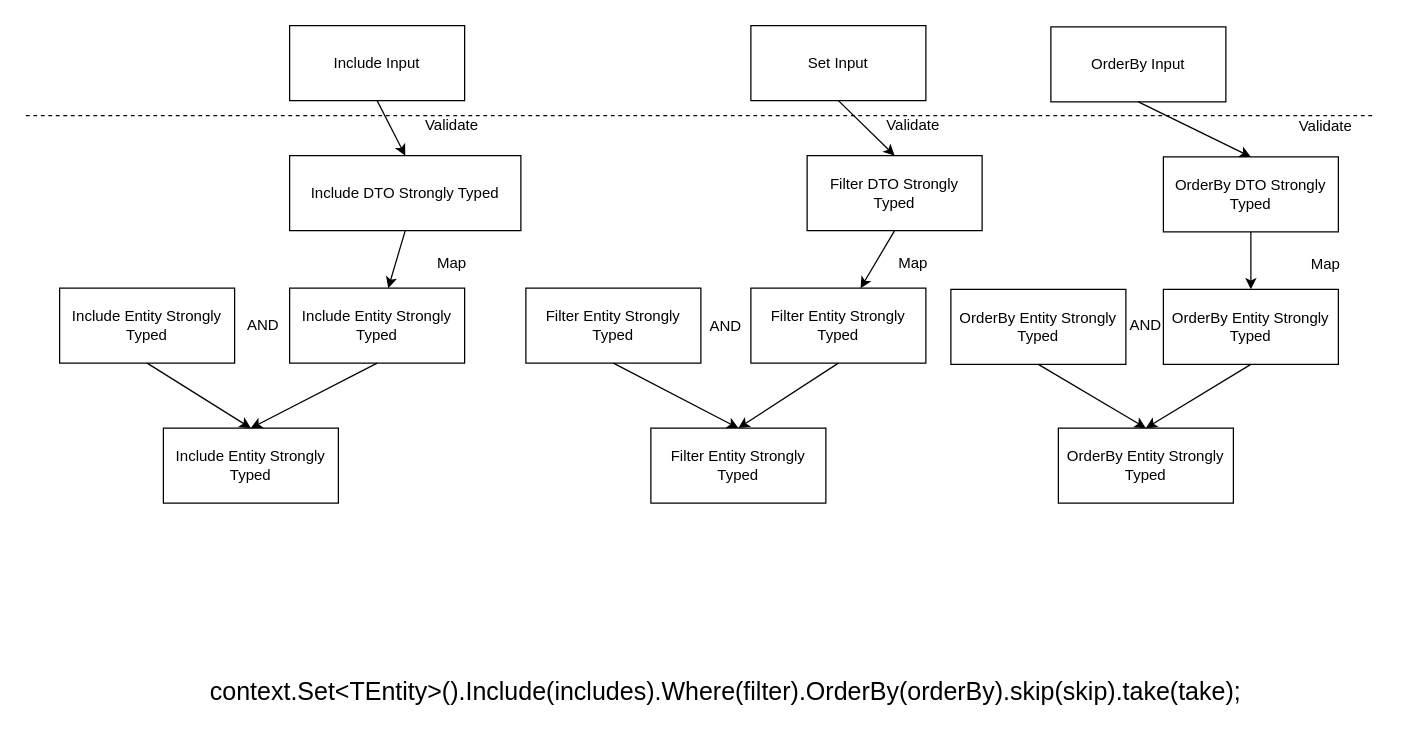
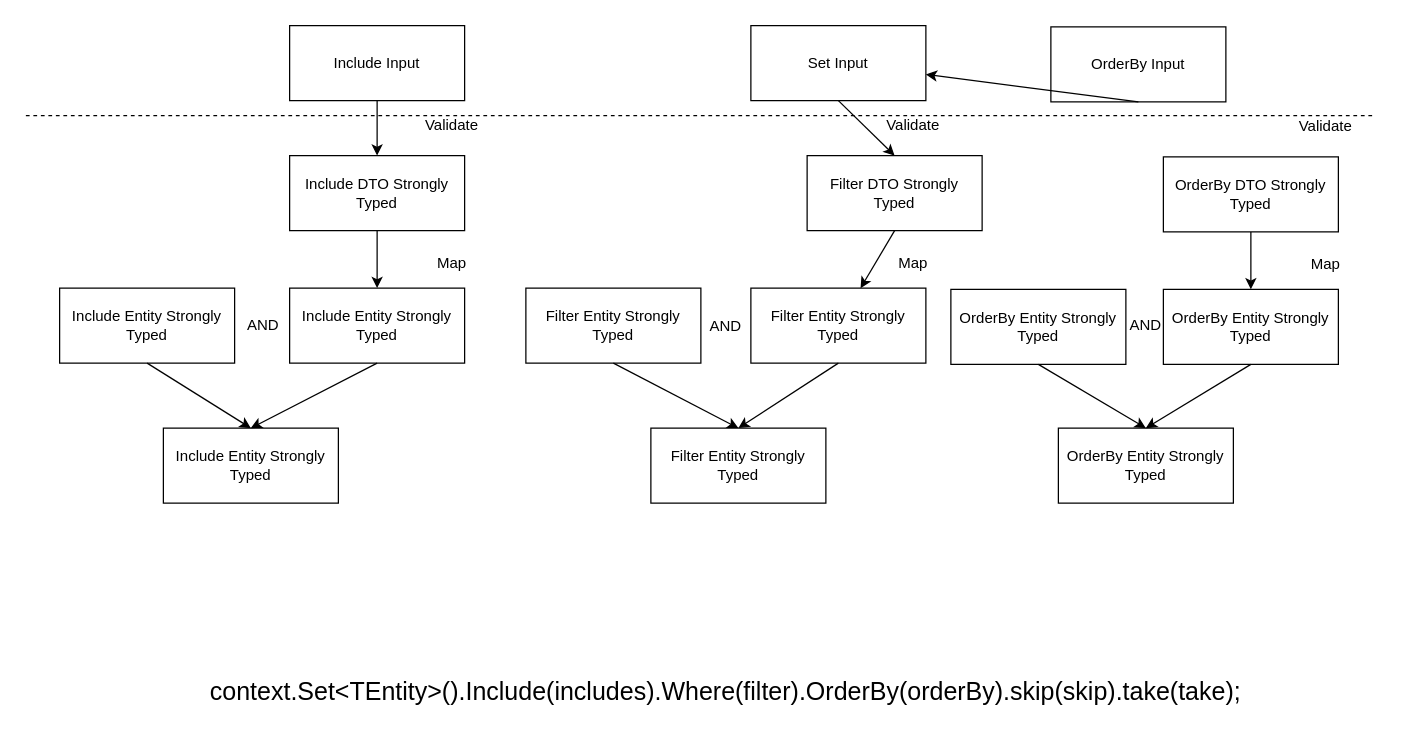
edge "OrderBy Input" -> "OrderBy DTO Strongly Typed": now "OrderBy Input" -> "Set Input"
node "Include DTO Strongly Typed": size 231x75 -> 175x75
